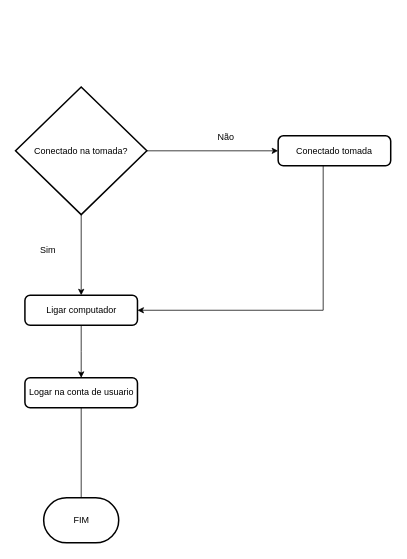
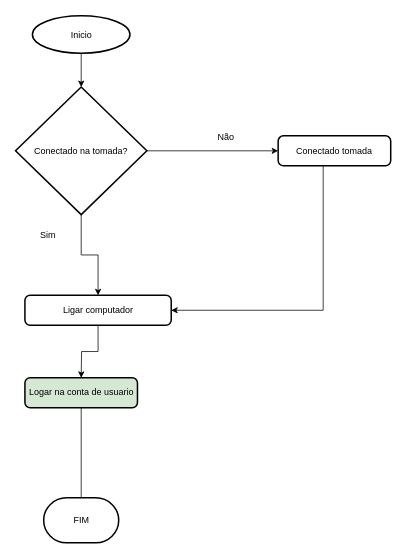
node "Inicio": added
edge "Inicio" -> "Conectado na tomada?": added
node "Sim": moved (47, 250) -> (47, 235)
node "Ligar computador": size 113x30 -> 146x30
node "Logar na conta de usuario": fillcolor #ffffff -> #d5e8d4
